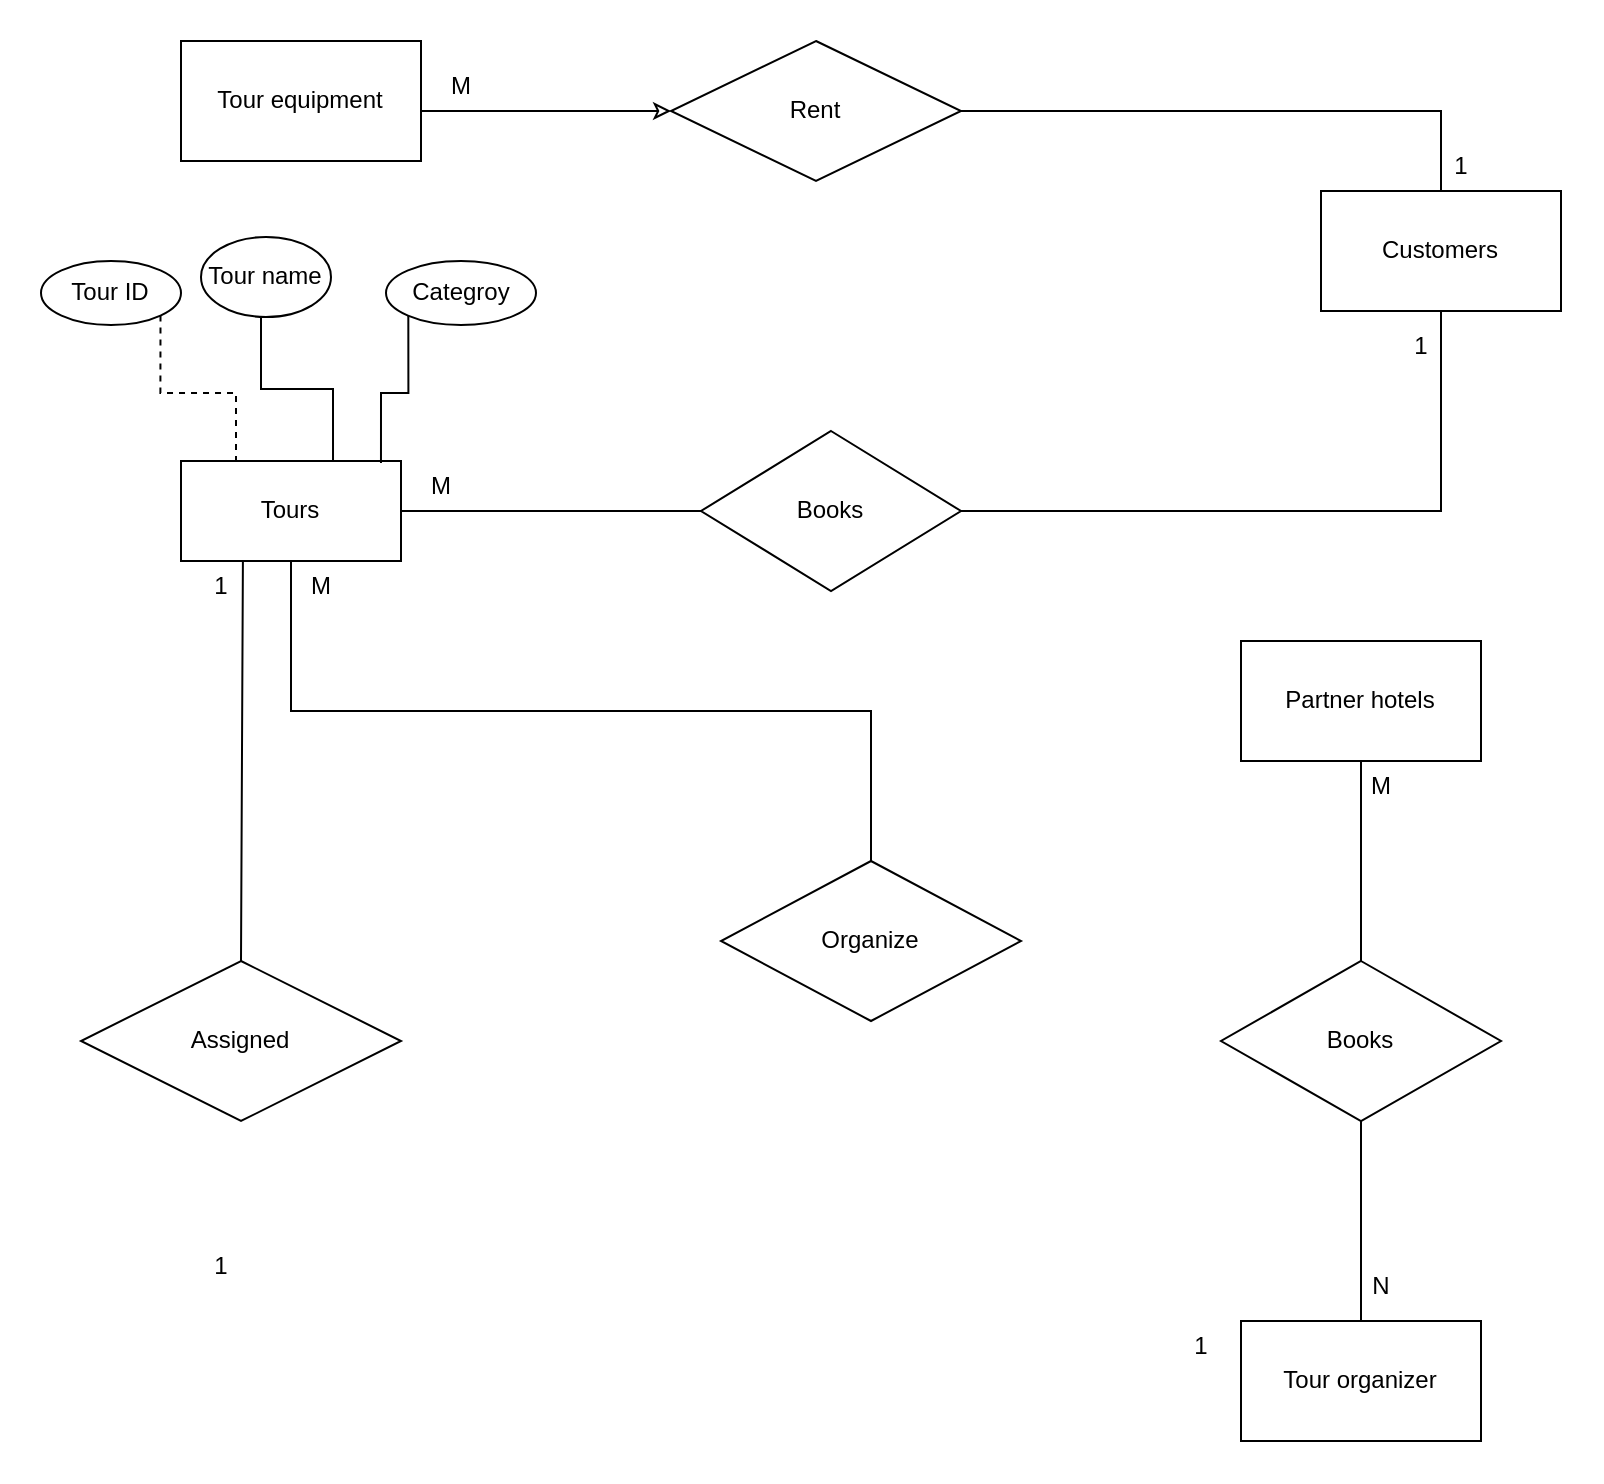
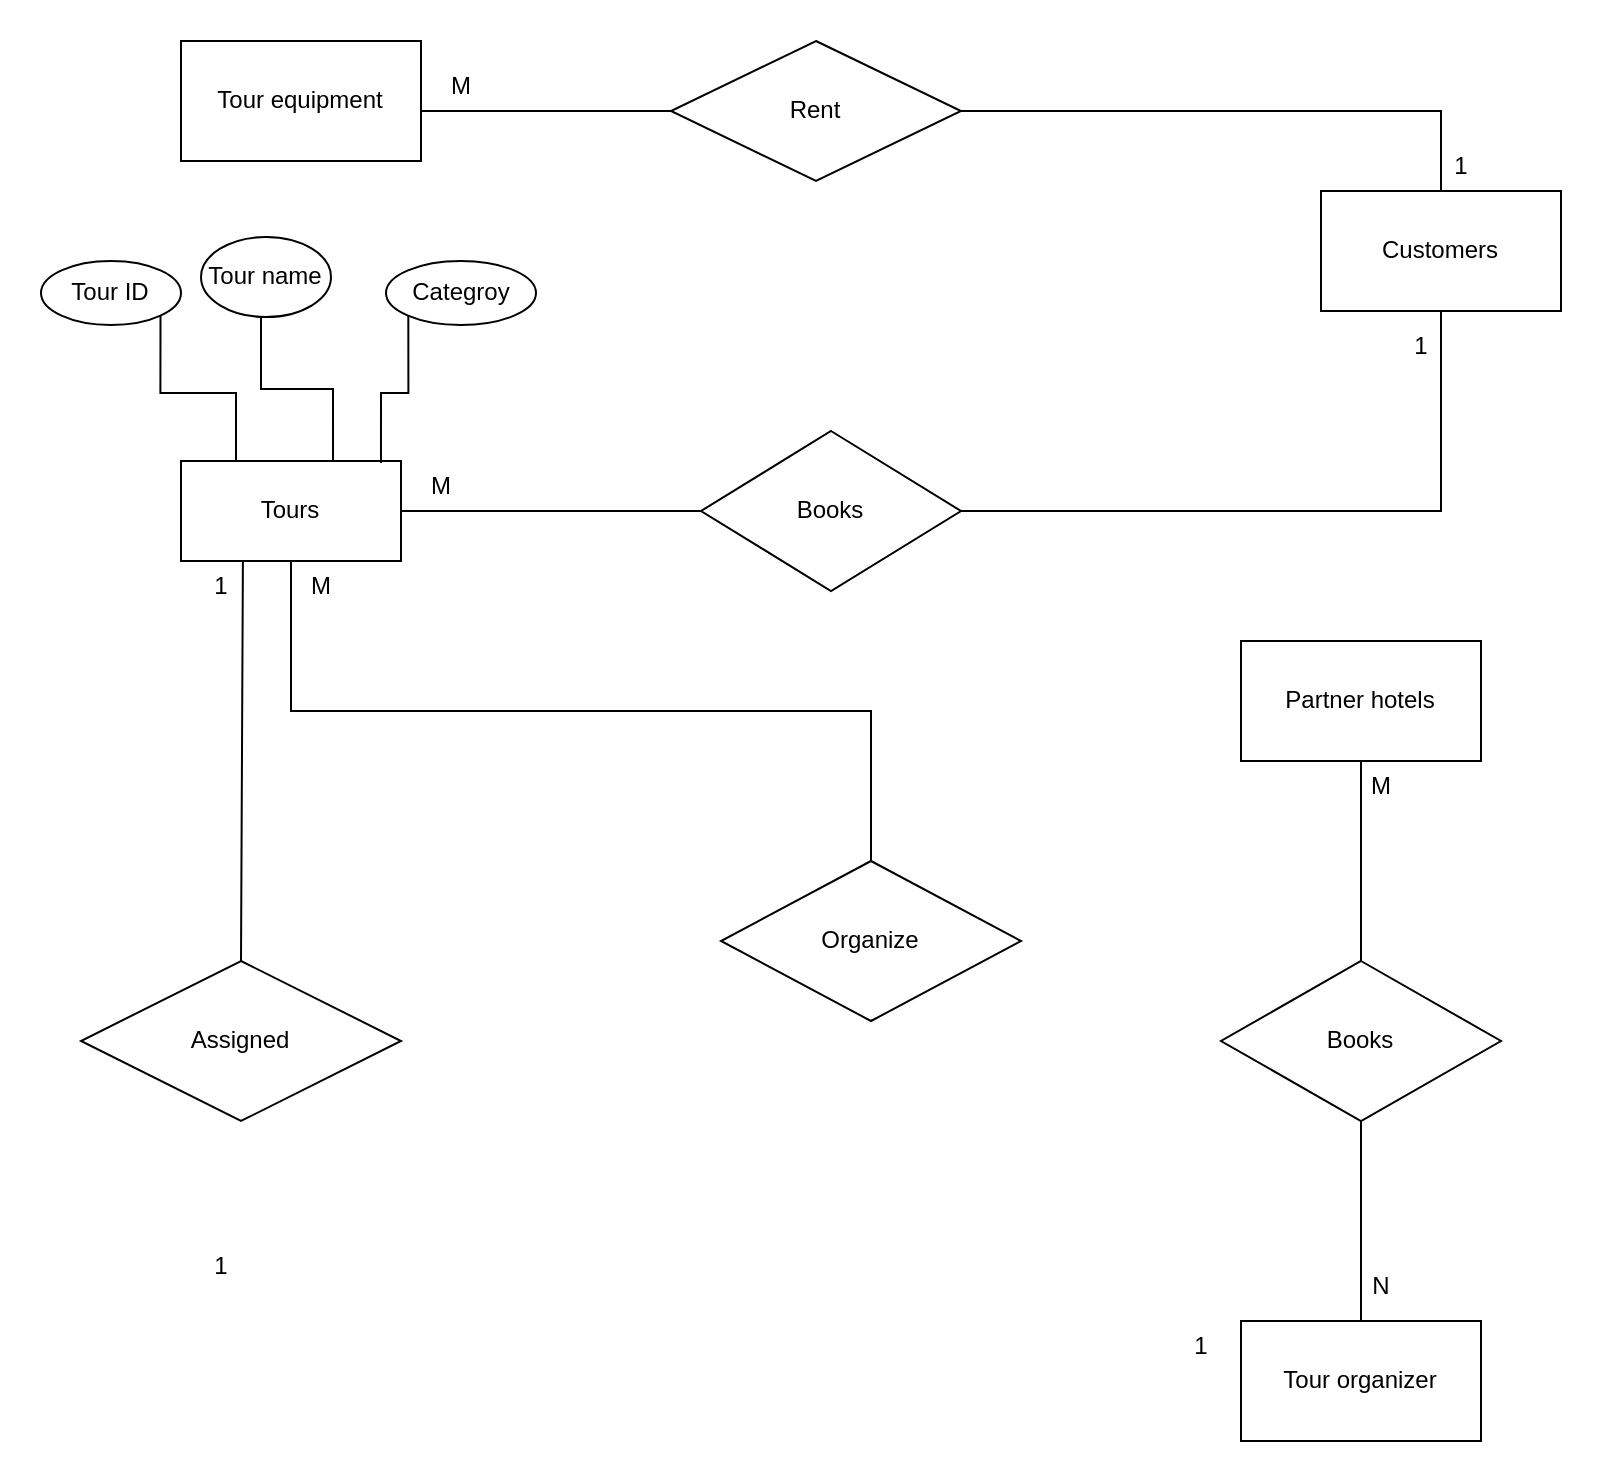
edge "Tour equipment" -> "Rent": arrowhead classic -> none
edge "Tour ID" -- "Tours": style dashed -> solid
